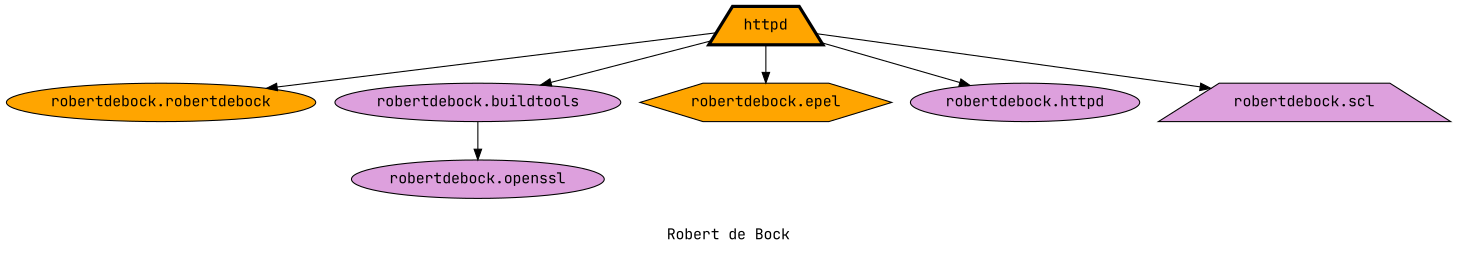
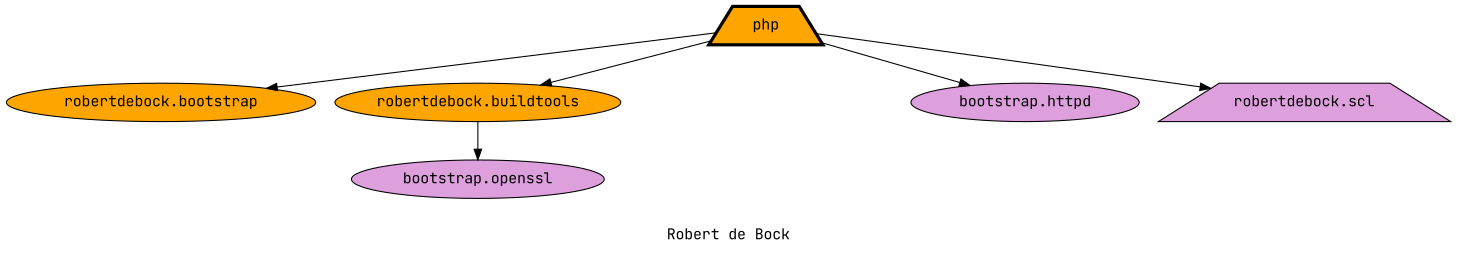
node "httpd": label "httpd" -> "php"
node "robertdebock.robertdebock": label "robertdebock.robertdebock" -> "robertdebock.bootstrap"
node "robertdebock.buildtools": fillcolor plum -> orange
node "robertdebock.epel": removed
node "robertdebock.httpd": label "robertdebock.httpd" -> "bootstrap.httpd"
node "robertdebock.openssl": label "robertdebock.openssl" -> "bootstrap.openssl"
